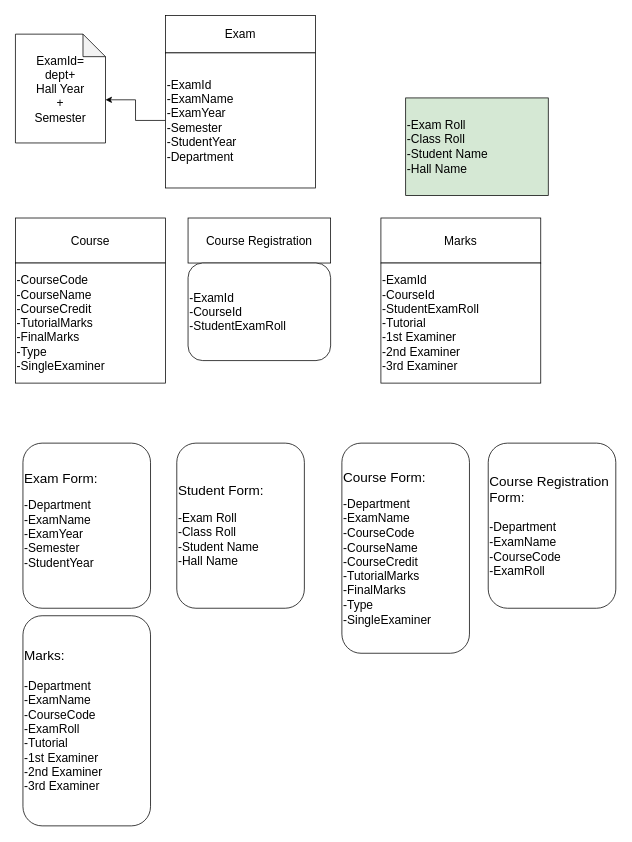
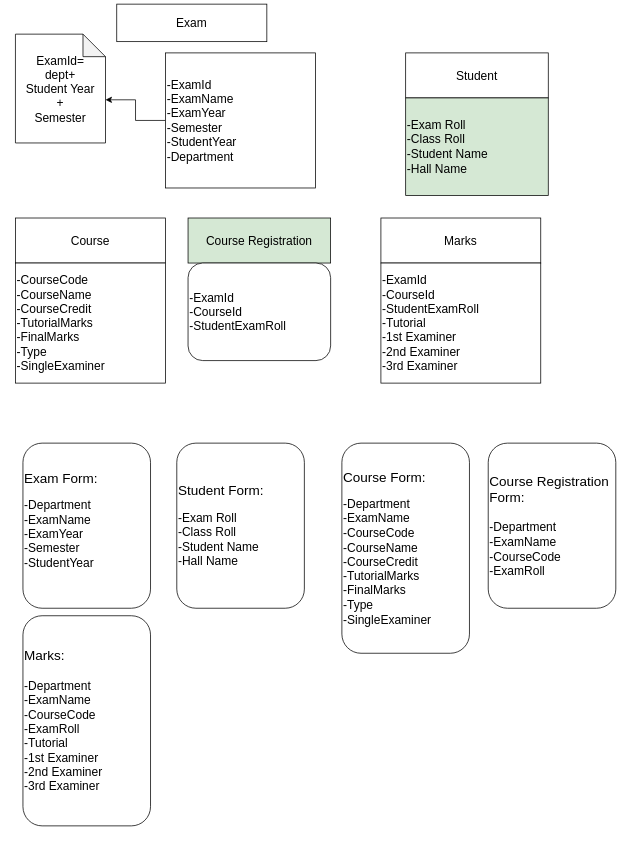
node "Exam": moved (240, 34) -> (192, 23)
node "Student": added
node "ExamId= dept+ Hall Year + Semester": label "ExamId= dept+ Hall Year + Semester" -> "ExamId= dept+ Student Year + Semester"
node "Course Registration": fillcolor #ffffff -> #d5e8d4
